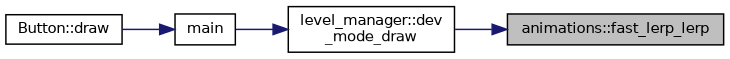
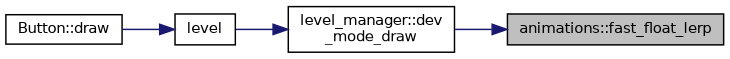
node "main": label "main" -> "level"
node "animations::fast_lerp_lerp": label "animations::fast_lerp_lerp" -> "animations::fast_float_lerp"
